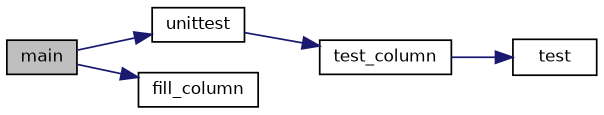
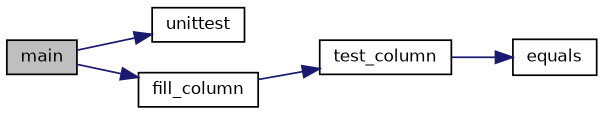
edge "unittest" -> "test_column": now "fill_column" -> "test_column"
node "test": label "test" -> "equals"
